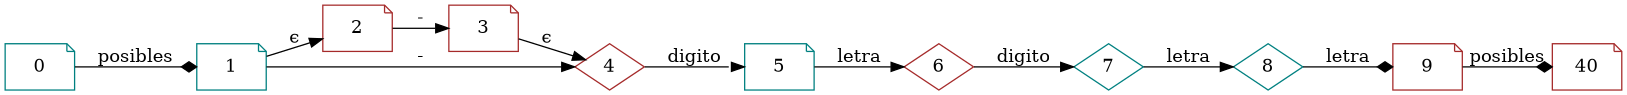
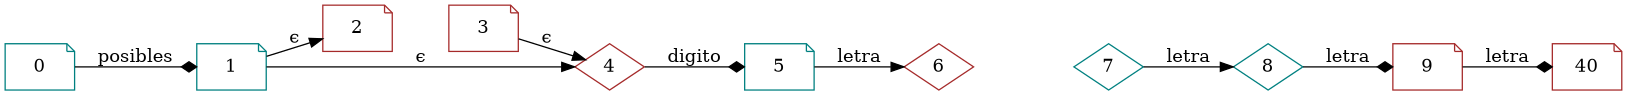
edge "2" -> "3": removed, label "-"
edge "1" -> "4": label "-" -> "ϵ"
edge "9" -> "40": label "posibles" -> "letra"
edge "4" -> "5": arrowhead normal -> diamond
edge "6" -> "7": removed, label "digito"
